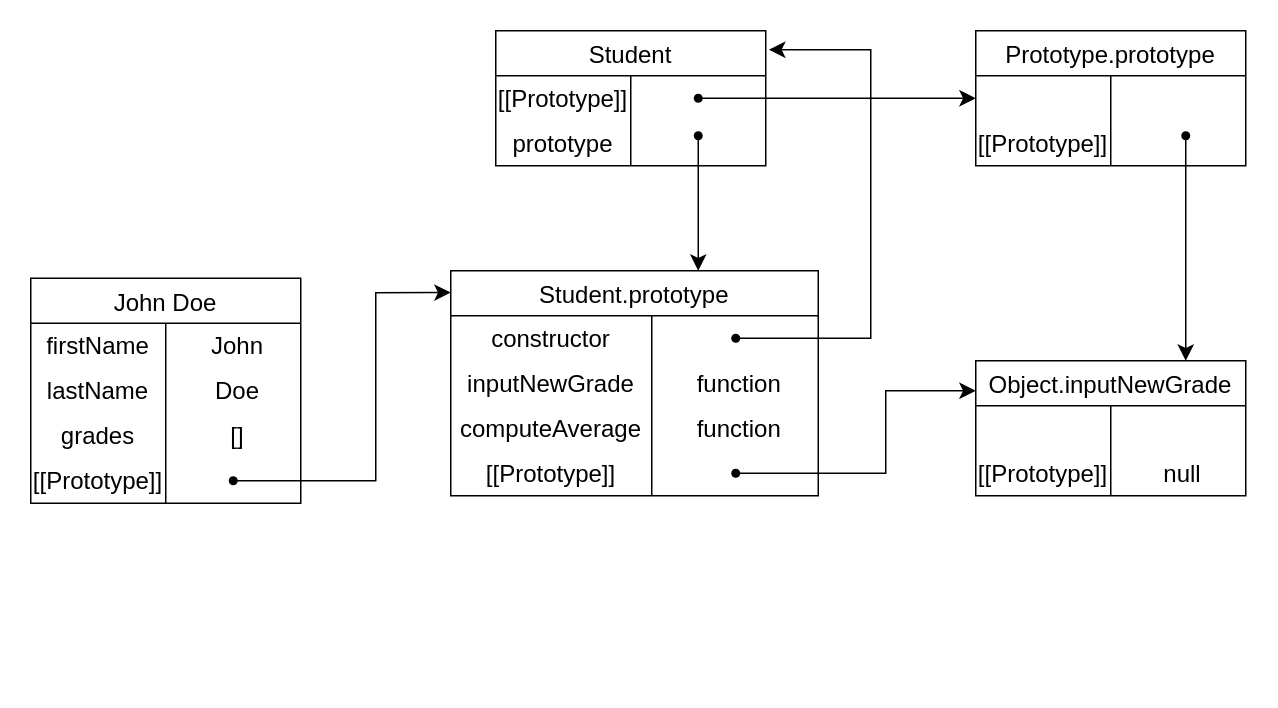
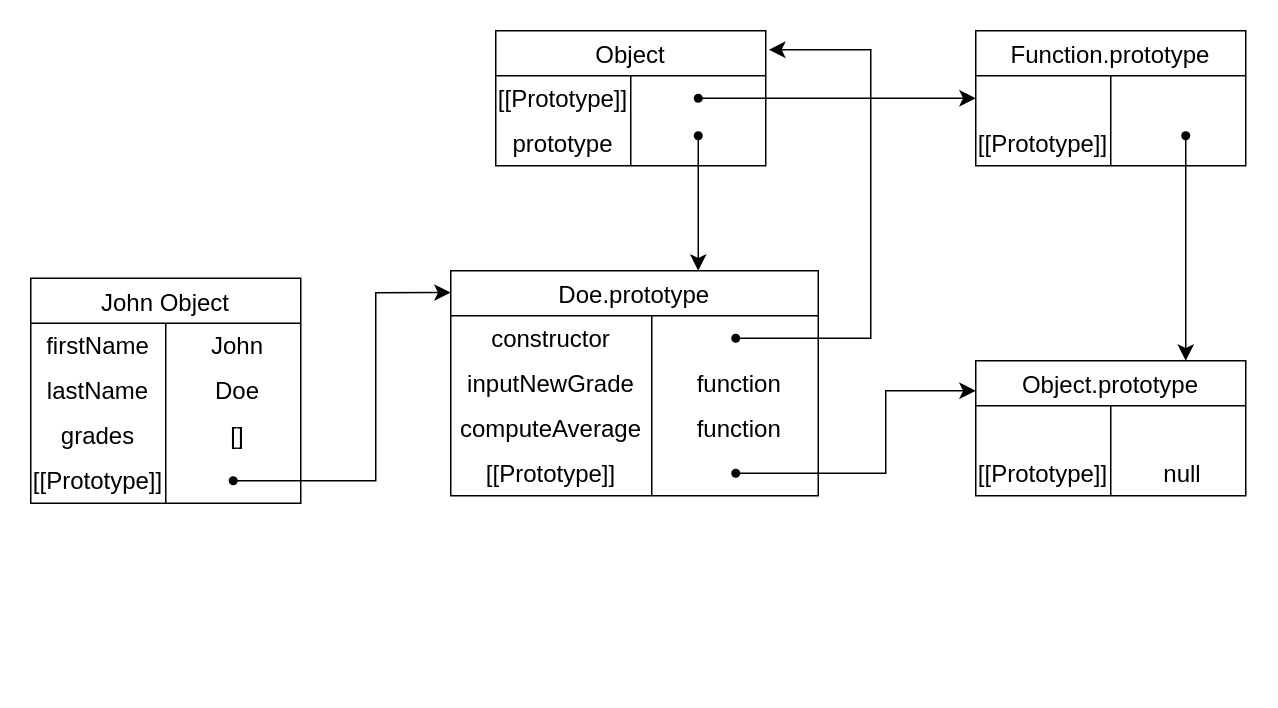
node "Student": label "Student" -> "Object"
node "Prototype.prototype": label "Prototype.prototype" -> "Function.prototype"
node "Student.prototype": label "Student.prototype" -> "Doe.prototype"
node "John Doe": label "John Doe" -> "John Object"
node "Object.inputNewGrade": label "Object.inputNewGrade" -> "Object.prototype"
